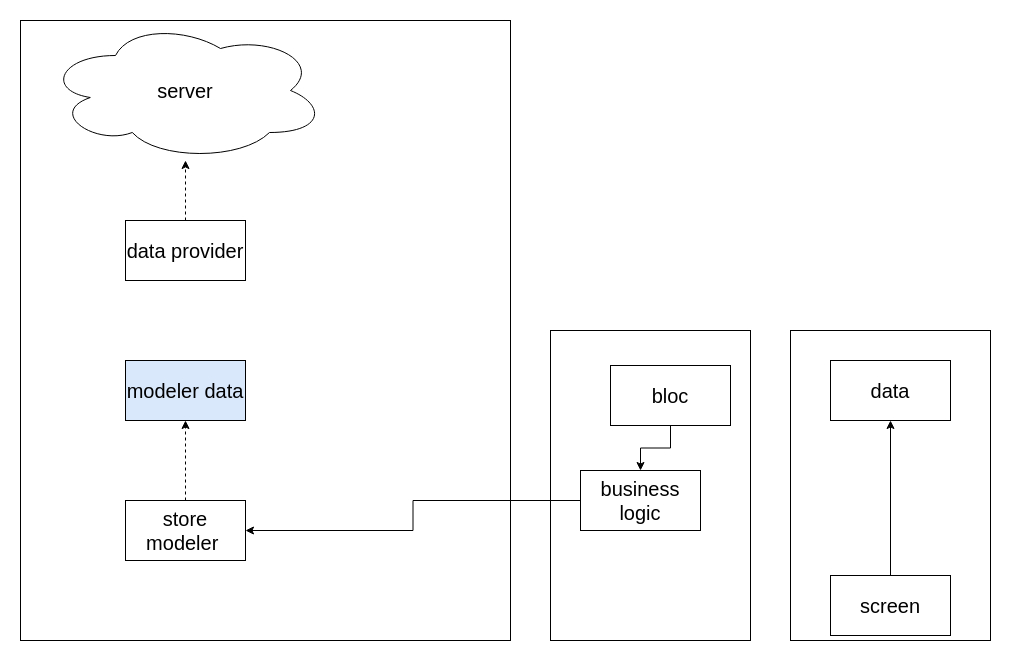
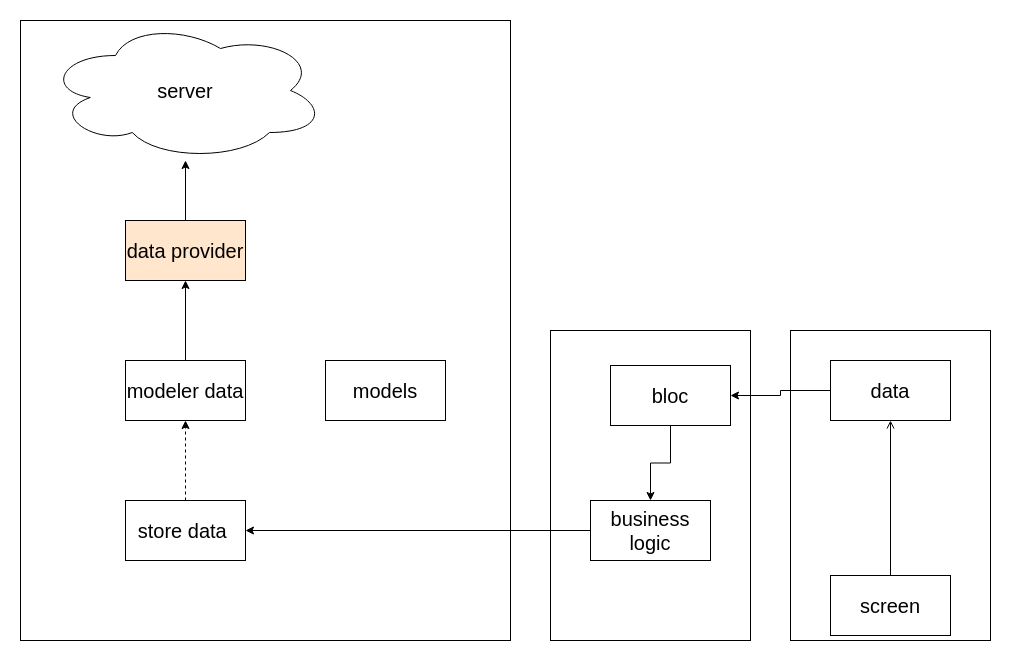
edge "data provider" -> "server": style dashed -> solid
node "data provider": fillcolor #ffffff -> #ffe6cc
edge "modeler data" -> "data provider": added
node "modeler data": fillcolor #dae8fc -> #ffffff
node "models": added
edge "data" -> "bloc": added
edge "screen" -> "data": arrowhead classic -> open
node "business logic": moved (641, 501) -> (651, 531)
node "store modeler": label "store modeler" -> "store data"
